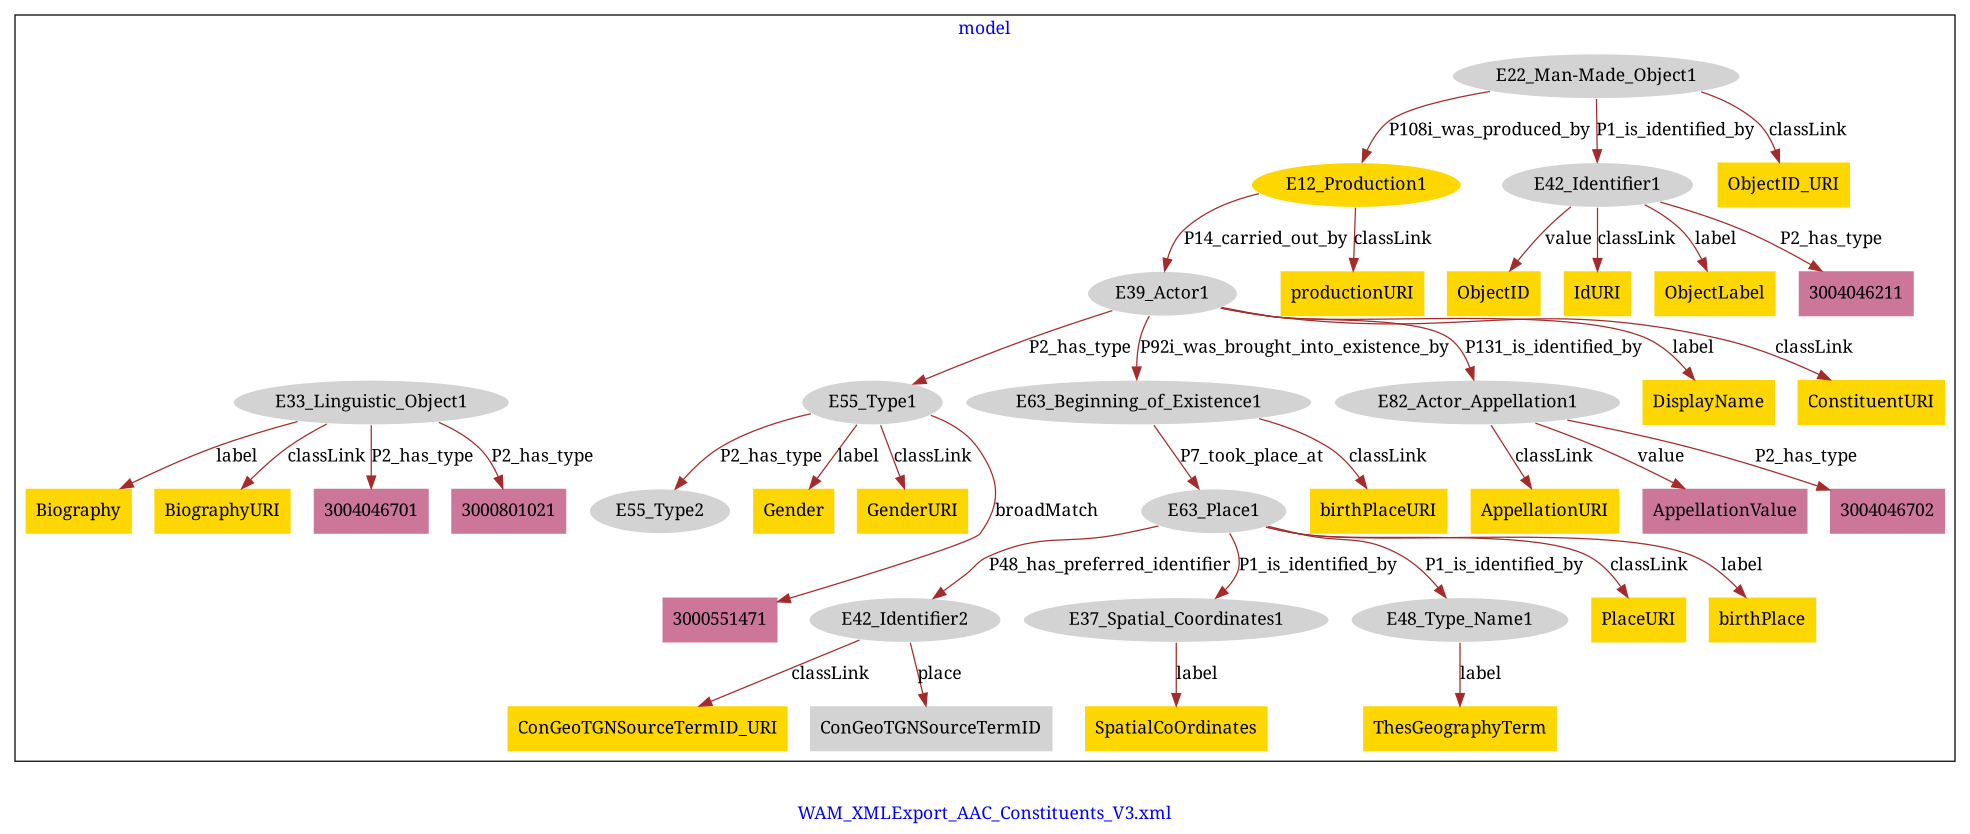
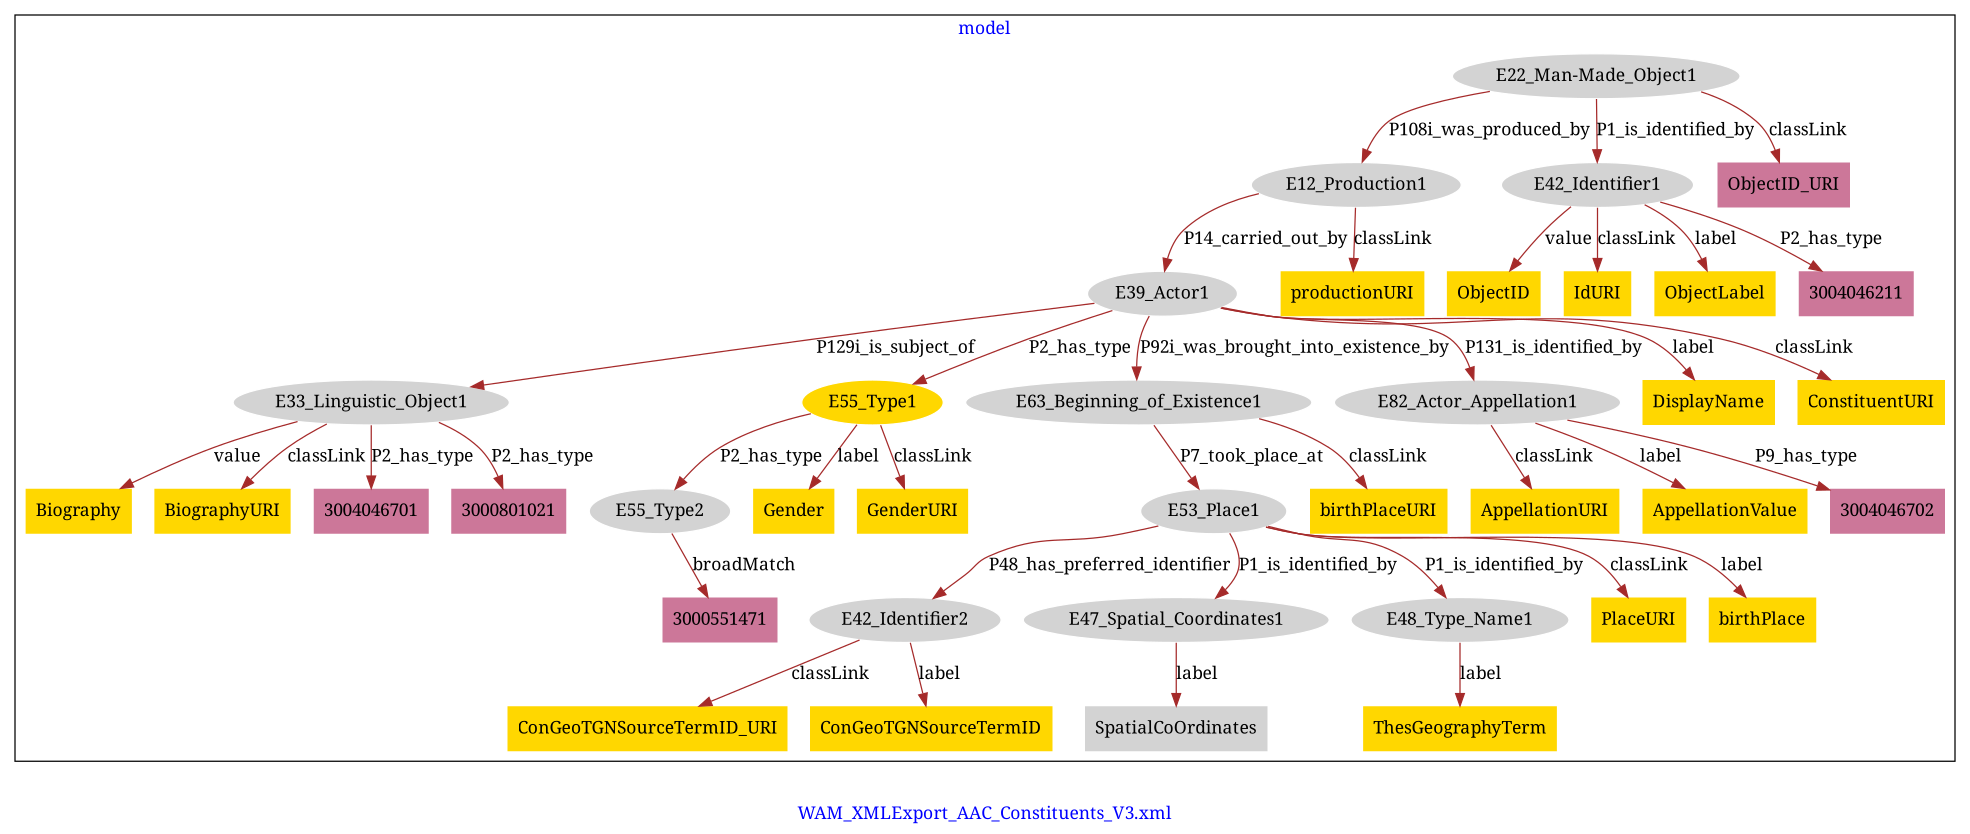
node "E12_Production1": fillcolor gold -> lightgray
node "ObjectID_URI": fillcolor gold -> #cc7799
edge "E39_Actor1" -> "E33_Linguistic_Object1": added, label "P129i_is_subject_of"
node "E55_Type1": fillcolor lightgray -> gold
edge "E33_Linguistic_Object1" -> "Biography": label "label" -> "value"
edge "E82_Actor_Appellation1" -> "AppellationValue": label "value" -> "label"
edge "E82_Actor_Appellation1" -> "3004046702": label "P2_has_type" -> "P9_has_type"
node "E63_Place1": label "E63_Place1" -> "E53_Place1"
node "AppellationValue": fillcolor #cc7799 -> gold
edge "E55_Type1" -> "3000551471": now "E55_Type2" -> "3000551471"
node "E37_Spatial_Coordinates1": label "E37_Spatial_Coordinates1" -> "E47_Spatial_Coordinates1"
edge "E42_Identifier2" -> "ConGeoTGNSourceTermID": label "place" -> "label"
node "ConGeoTGNSourceTermID": fillcolor lightgray -> gold
node "SpatialCoOrdinates": fillcolor gold -> lightgray
